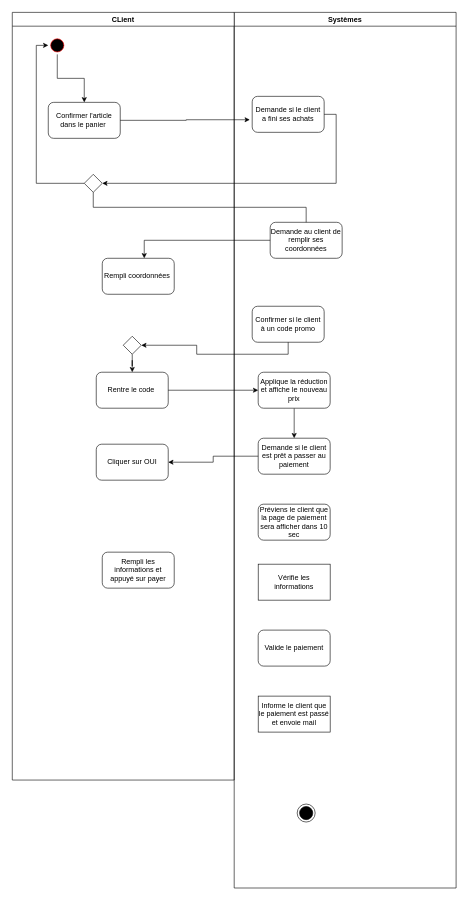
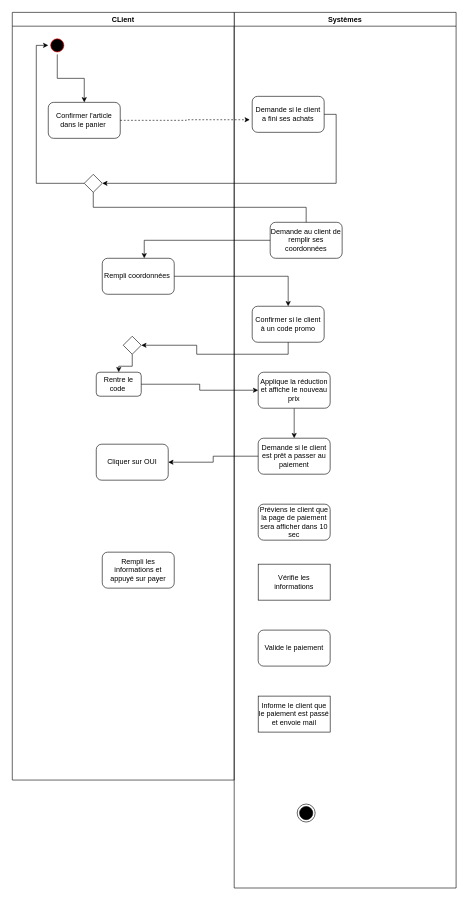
edge "Confirmer l'article dans le panier" -> "Demande si le client a fini ses achats": style solid -> dashed
edge "Rempli coordonnées" -> "Confirmer si le client à un code promo": added
node "Rentre le code": size 72x36 -> 45x24
